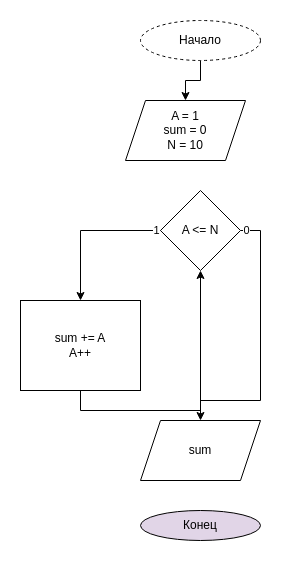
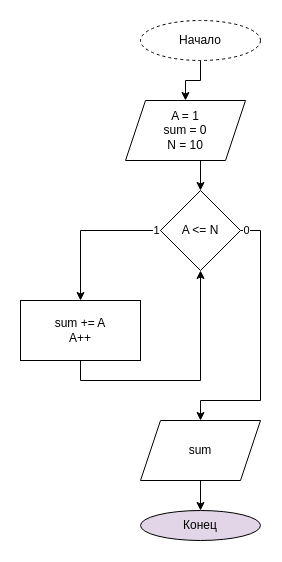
edge "A = 1 sum = 0 N = 10" -> "A <= N": added
node "sum += A A++": size 120x90 -> 120x60
edge "sum" -> "Конец": added
